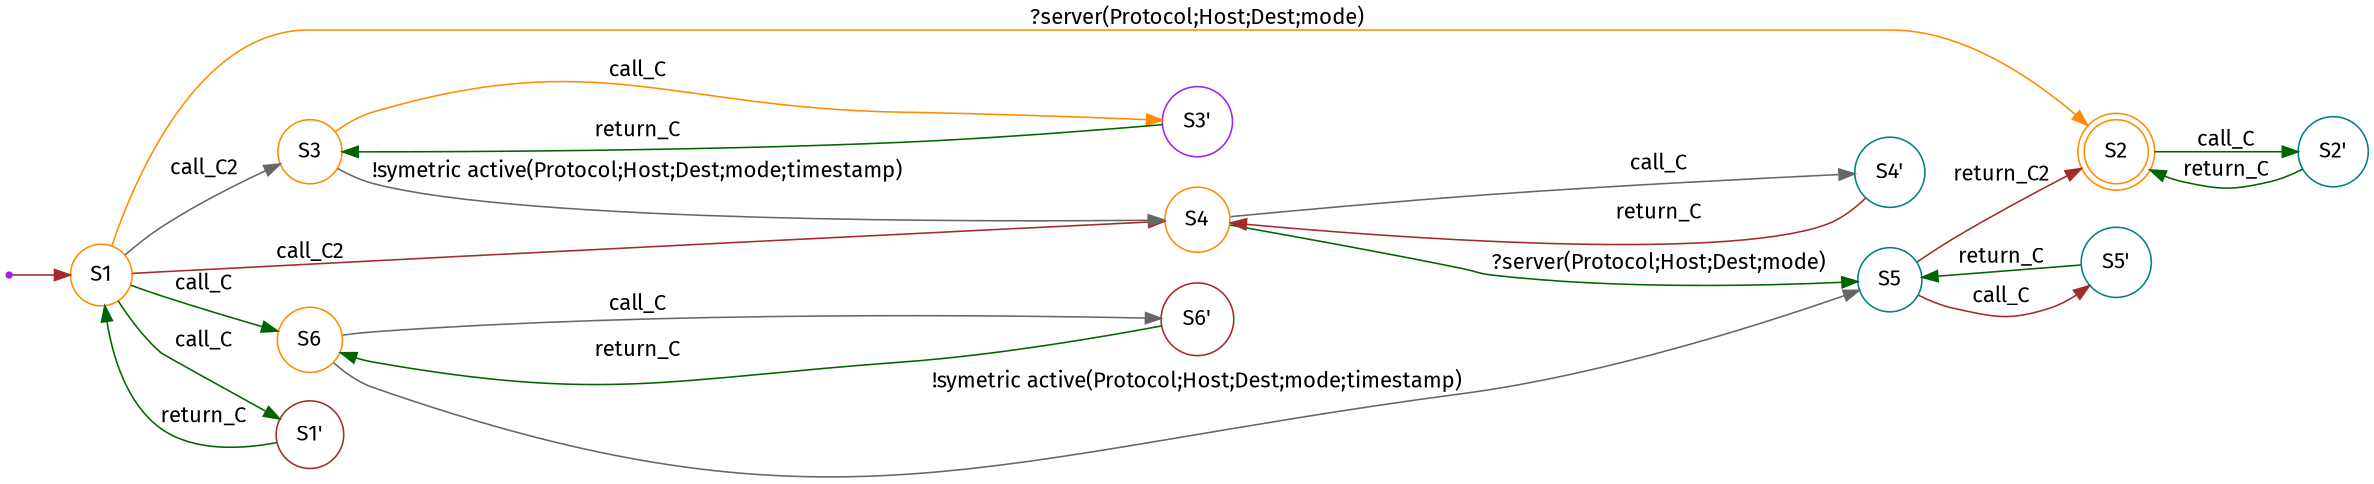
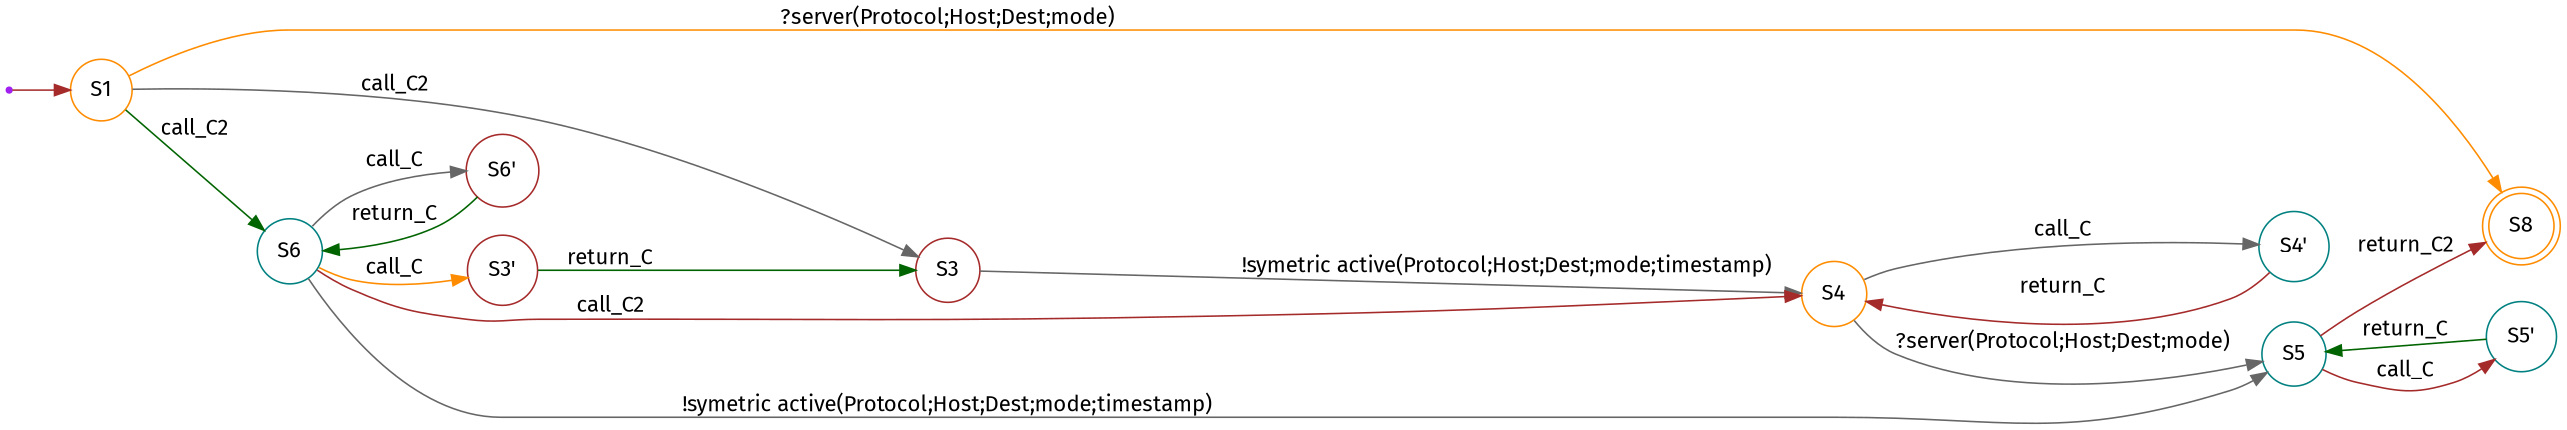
edge "S3" -> "S3'": now "S6" -> "S3'"
node "S3'": color purple -> brown
node "S3": color darkorange -> brown
node "S2": label "S2" -> "S8"
node "S2'": removed
edge "S1" -> "S4": now "S6" -> "S4"
edge "S4" -> "S5": color darkgreen -> gray40
edge "S1" -> "S6": label "call_C" -> "call_C2"
node "S6": color darkorange -> teal
node "S1'": removed
